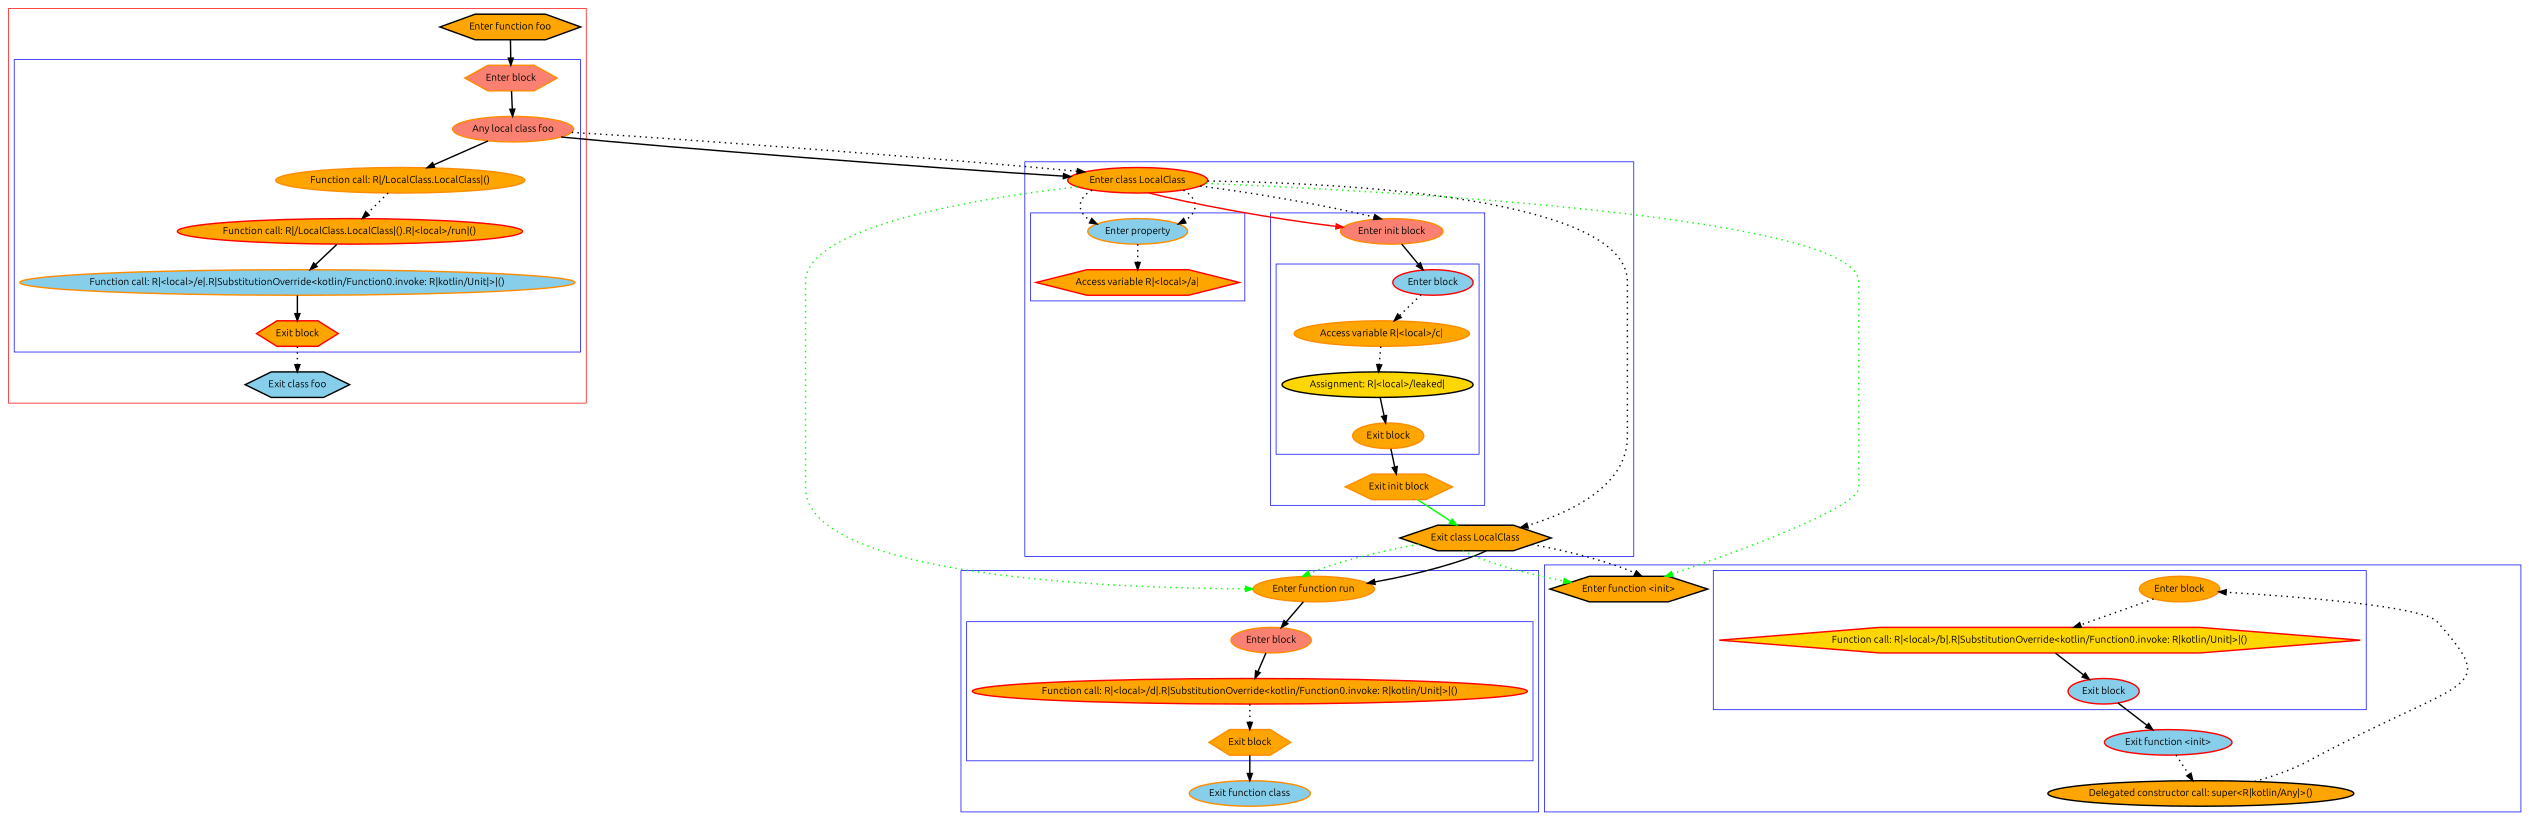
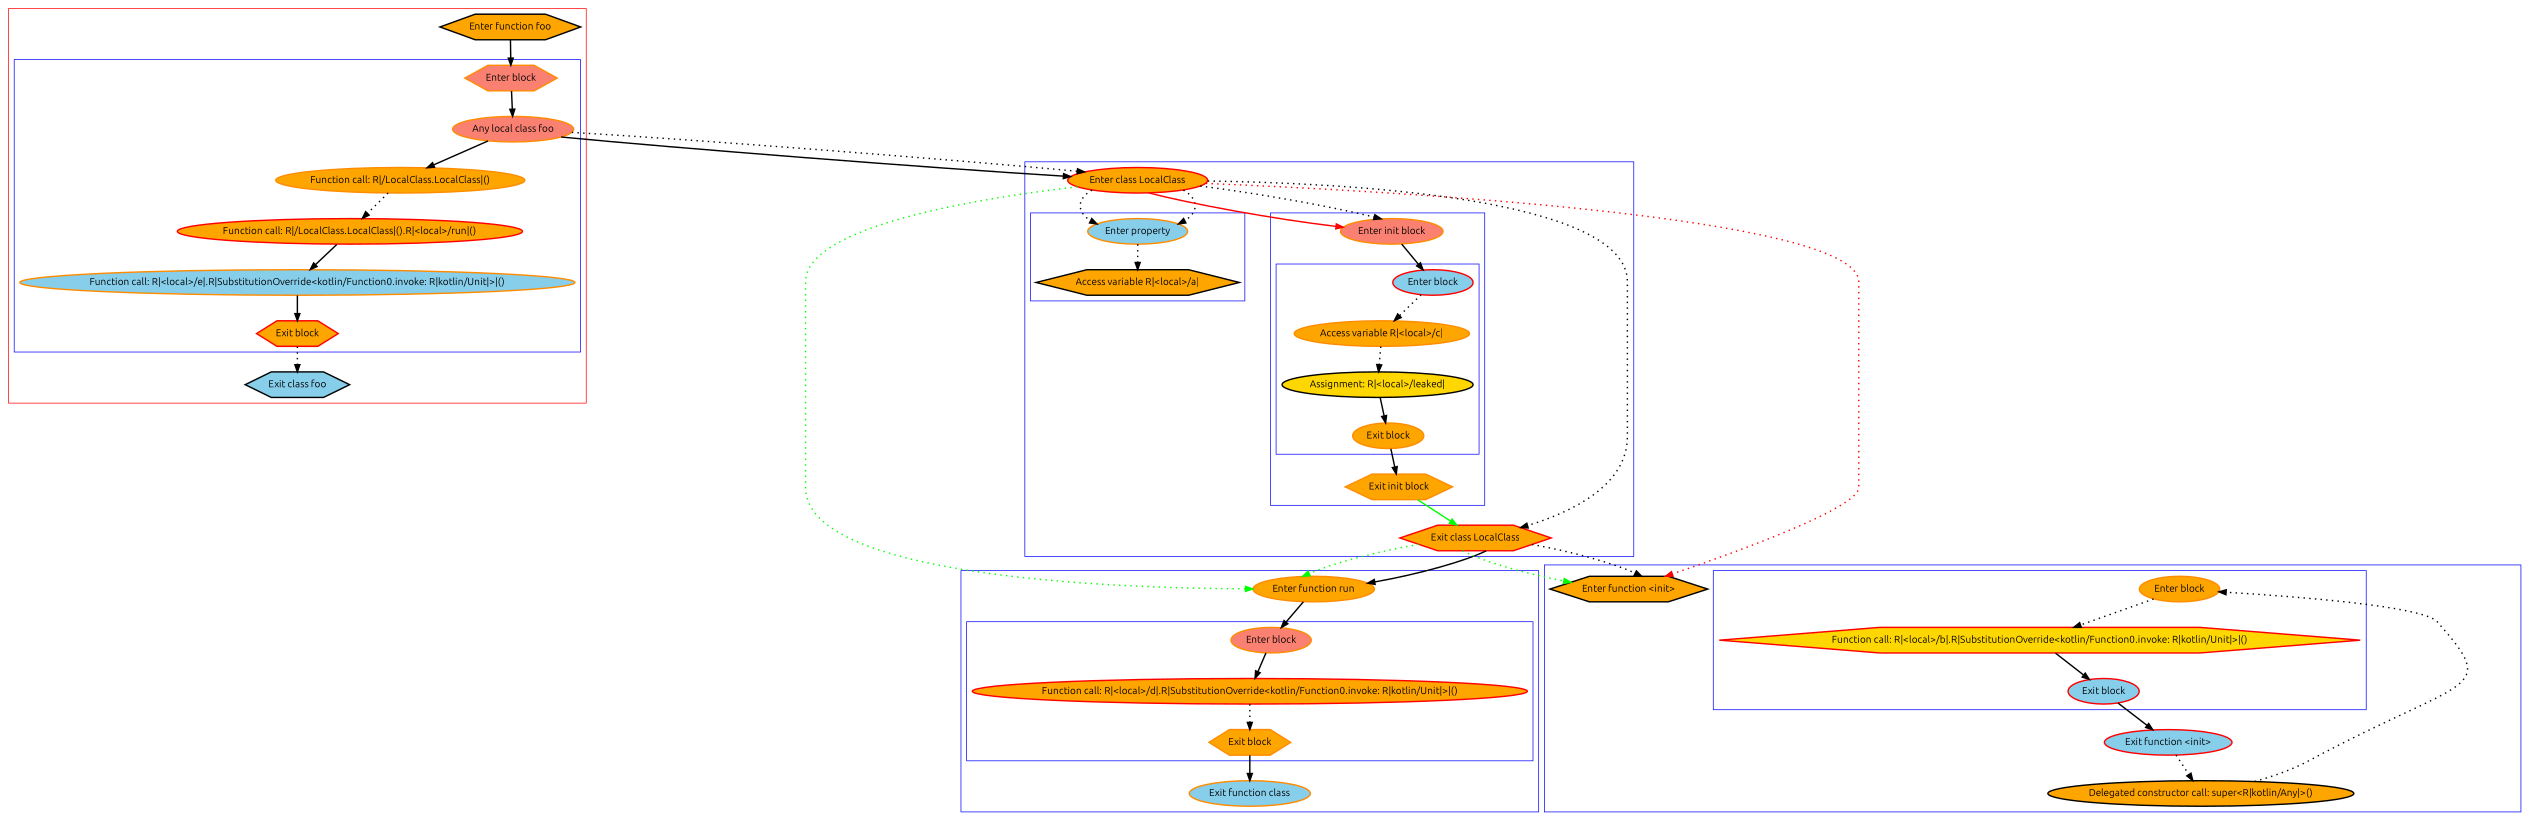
edge "Enter class LocalClass" -> "Enter function <init>": color green -> red
node "Access variable R|<local>/a|": color red -> black
node "Exit class LocalClass": color black -> red
